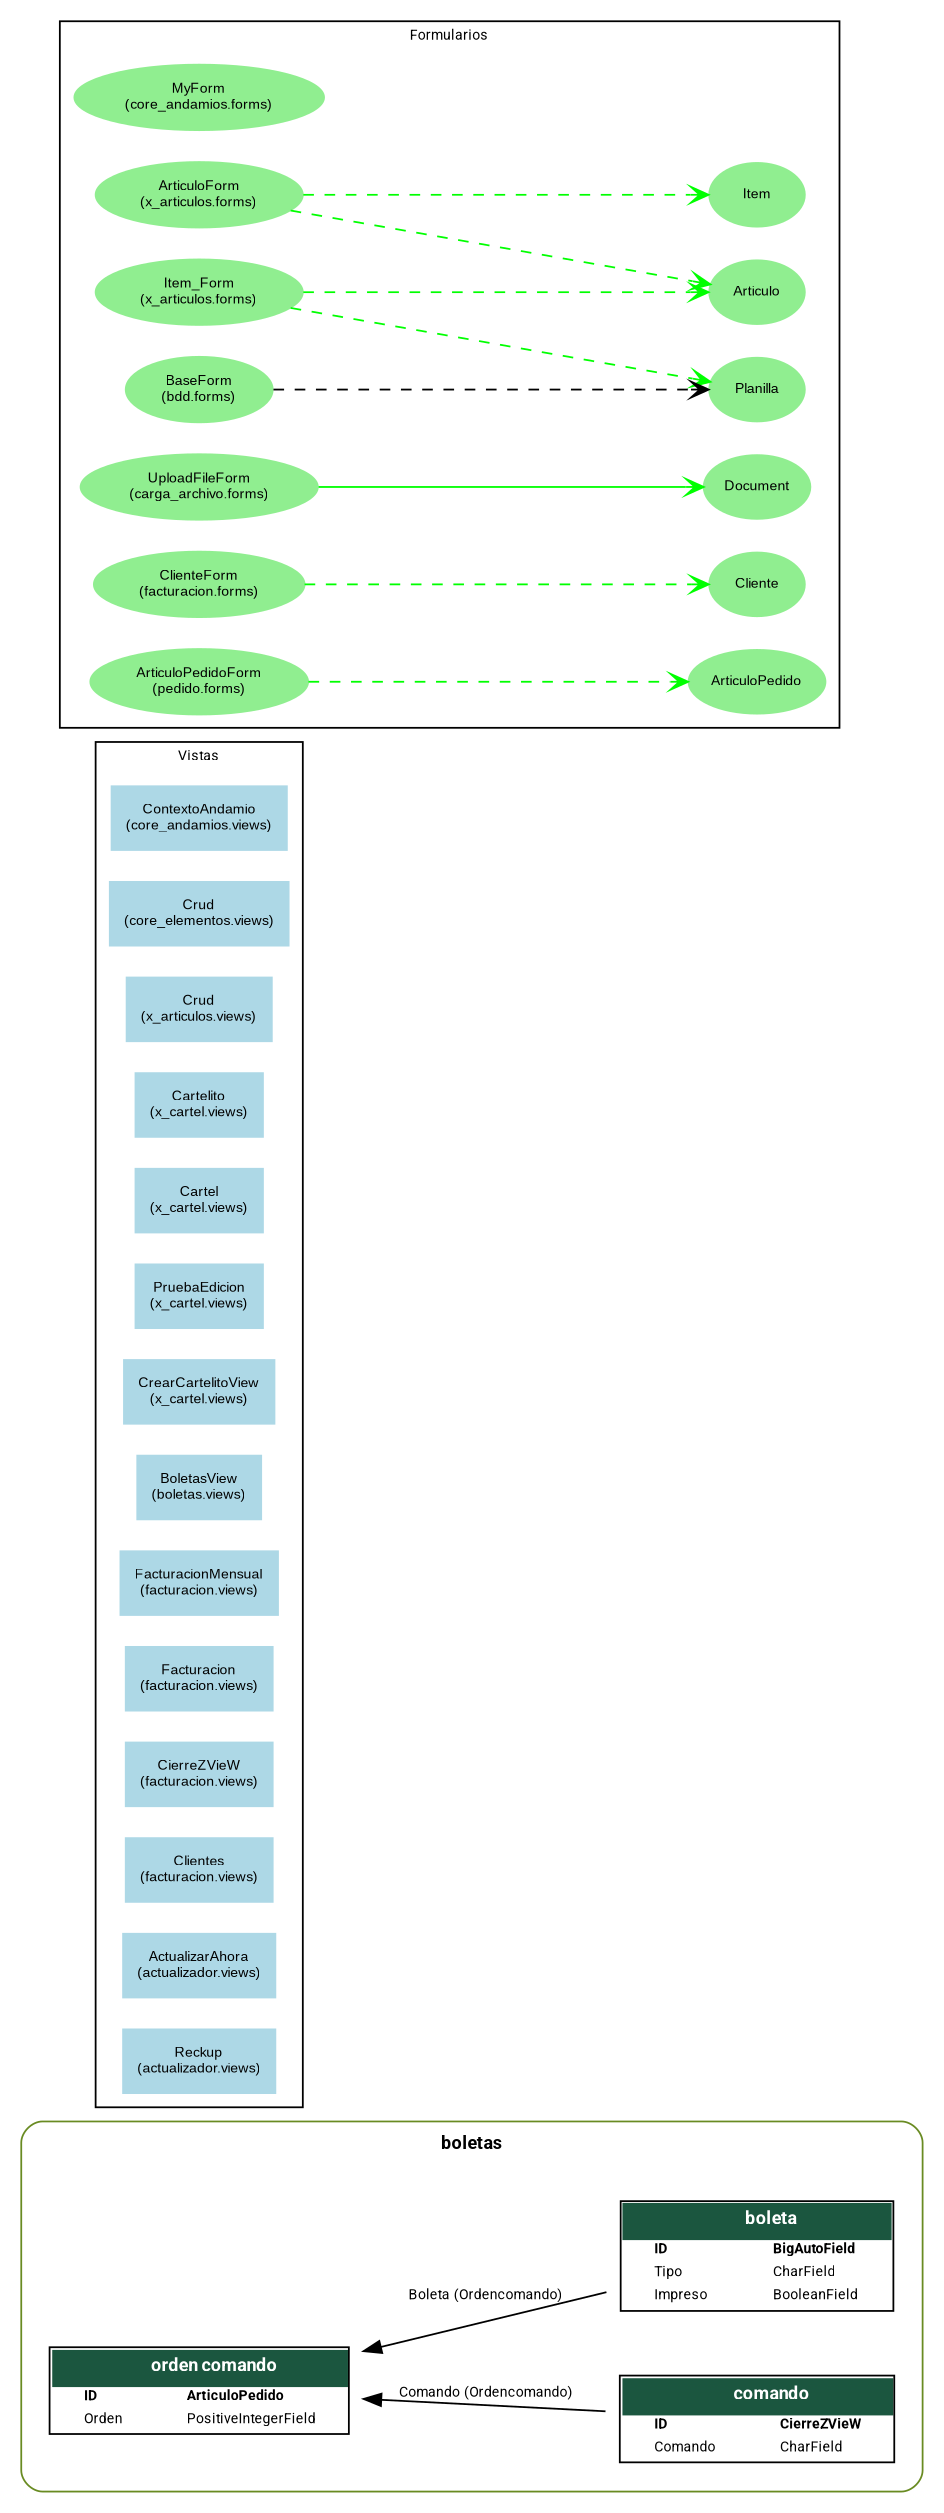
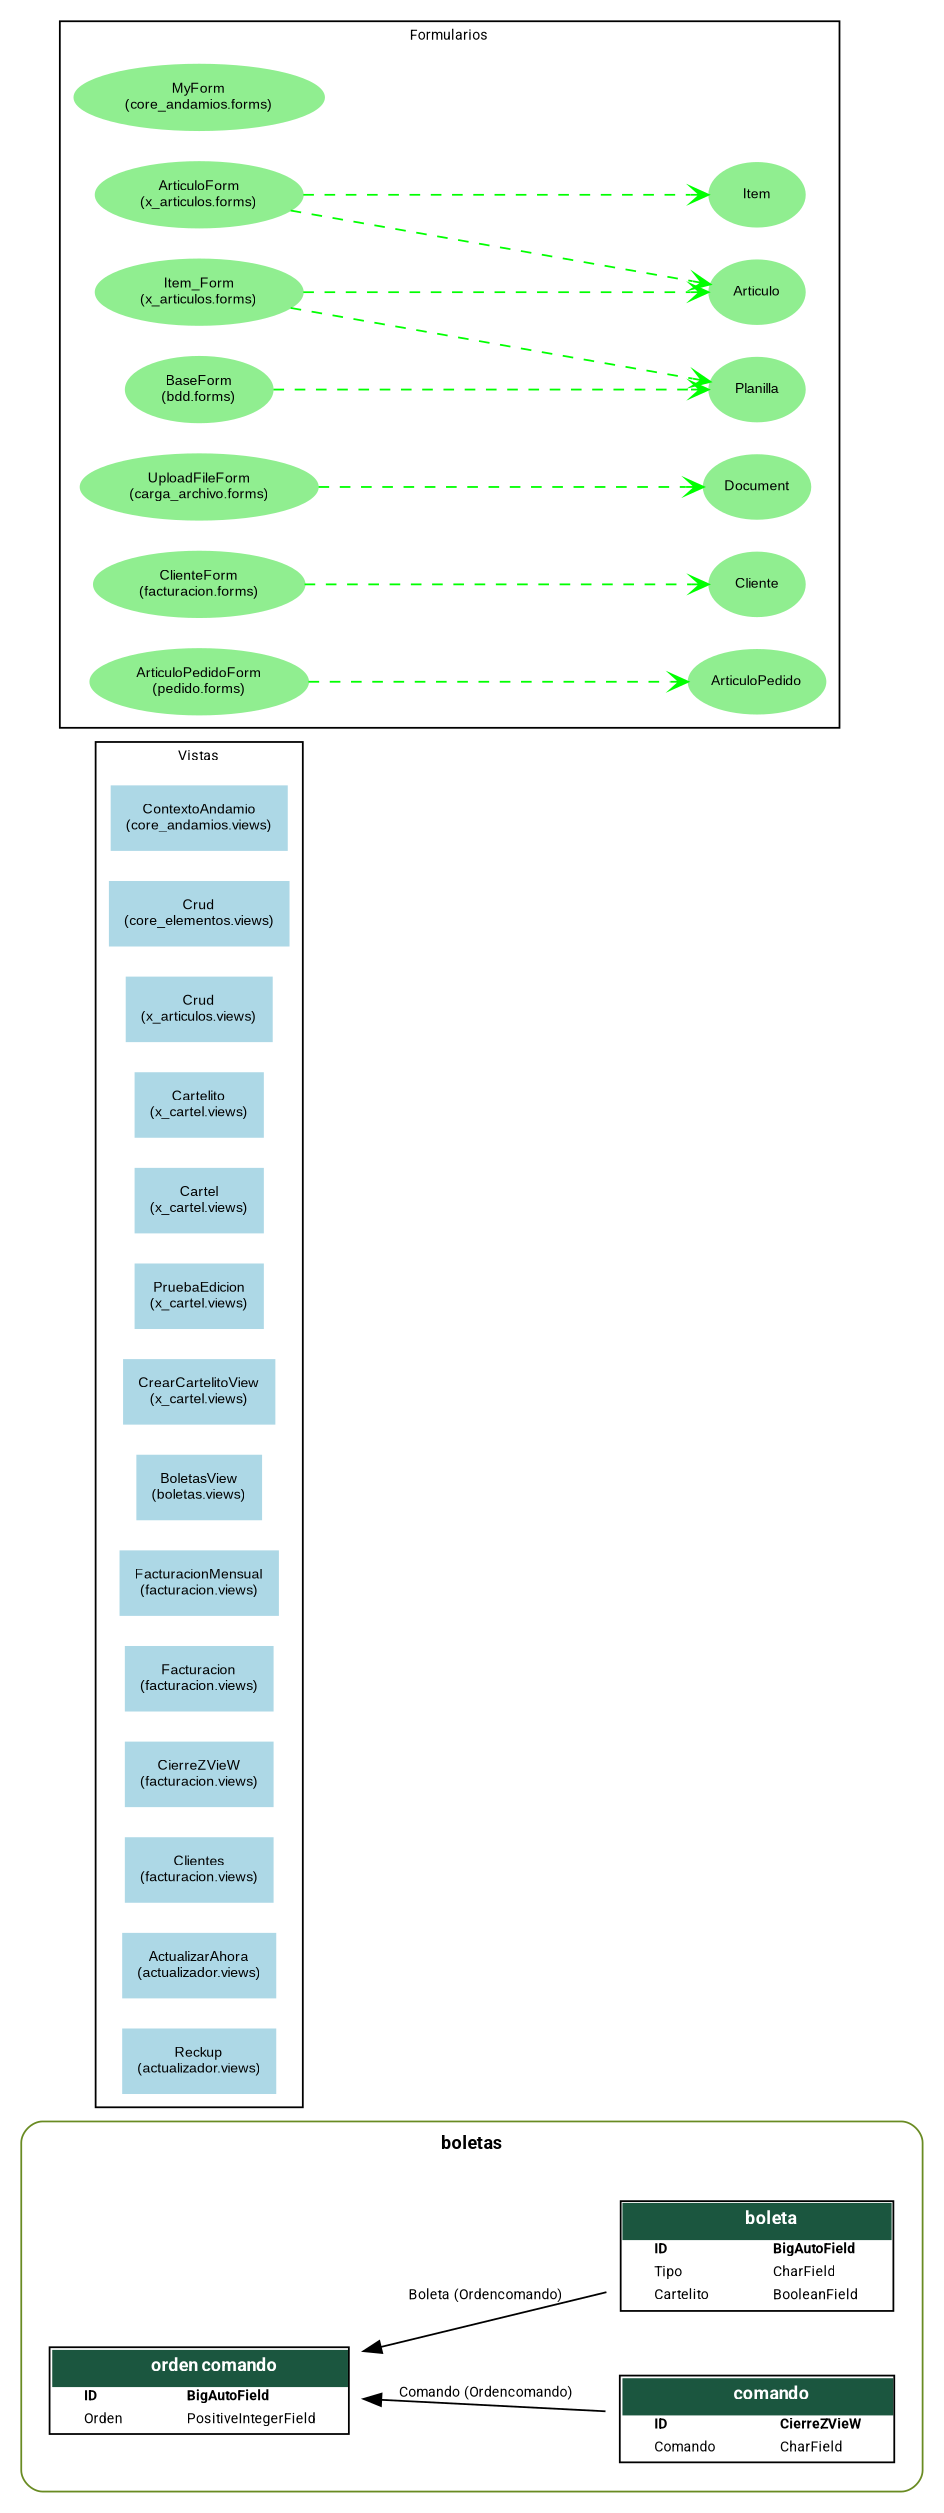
edge "BaseForm (bdd.forms)" -> "Planilla": color black -> green
edge "UploadFileForm (carga_archivo.forms)" -> "Document": style solid -> dashed
node "boleta": text "Impreso" -> "Cartelito"
node "orden comando": text "ArticuloPedido" -> "BigAutoField"
